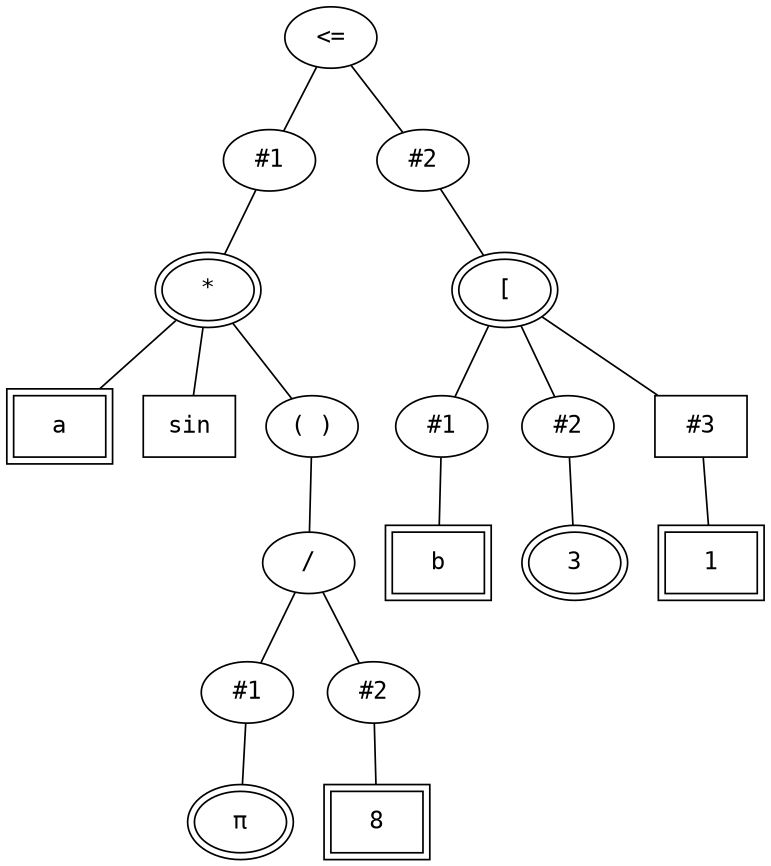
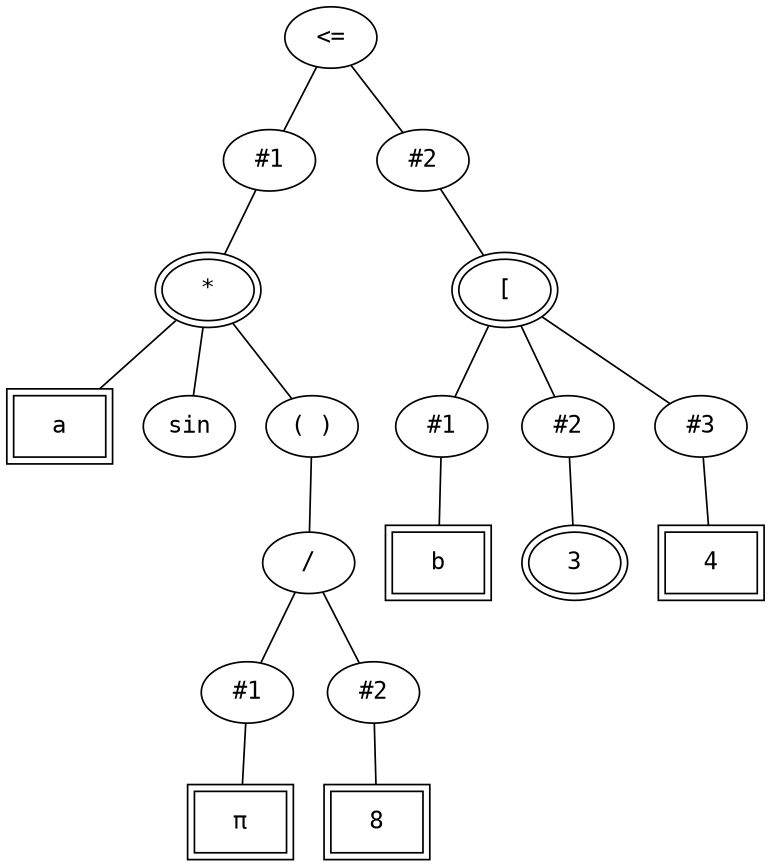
node "sin": shape box -> ellipse
node "#3": shape box -> ellipse
node "1": label "1" -> "4"
node "π": shape ellipse -> box
